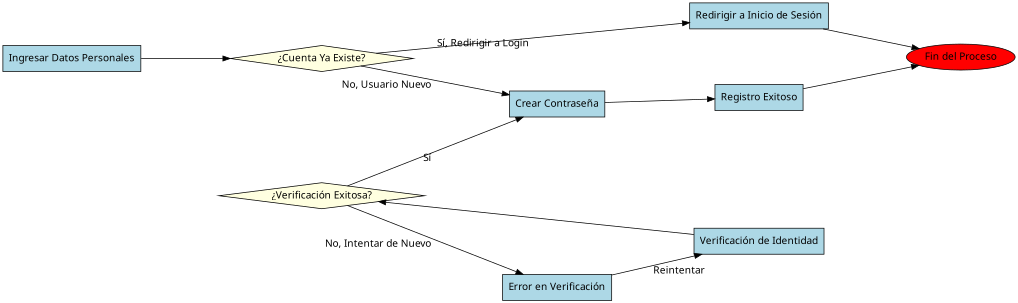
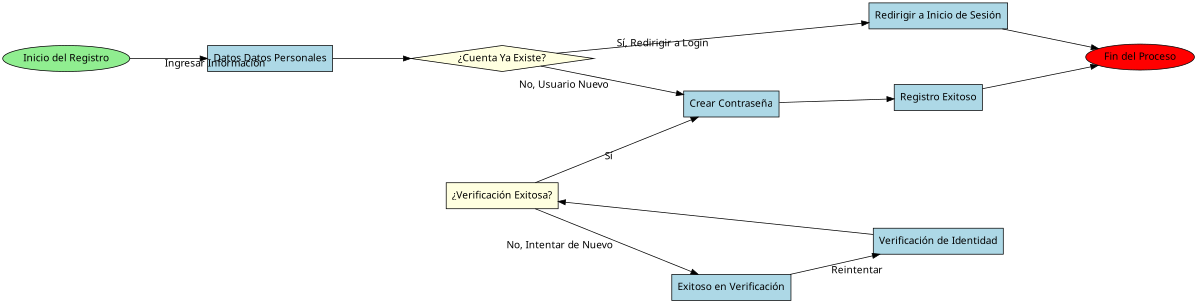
node "Inicio del Registro": added
node "Ingresar Datos Personales": label "Ingresar Datos Personales" -> "Datos Datos Personales"
node "¿Verificación Exitosa?": shape diamond -> box
node "Error en Verificación": label "Error en Verificación" -> "Exitoso en Verificación"
